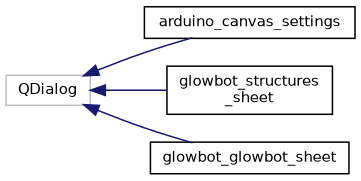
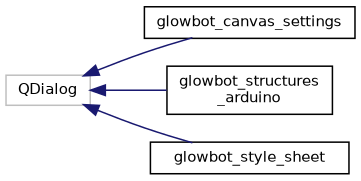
node "arduino_canvas_settings": label "arduino_canvas_settings" -> "glowbot_canvas_settings"
node "glowbot_structures _sheet": label "glowbot_structures _sheet" -> "glowbot_structures _arduino"
node "glowbot_glowbot_sheet": label "glowbot_glowbot_sheet" -> "glowbot_style_sheet"
